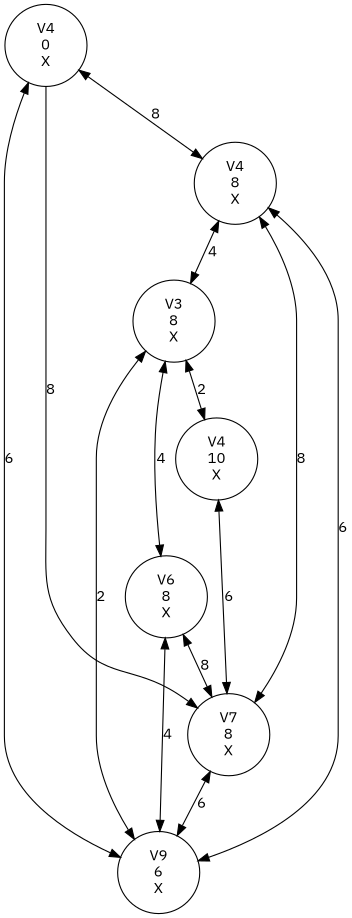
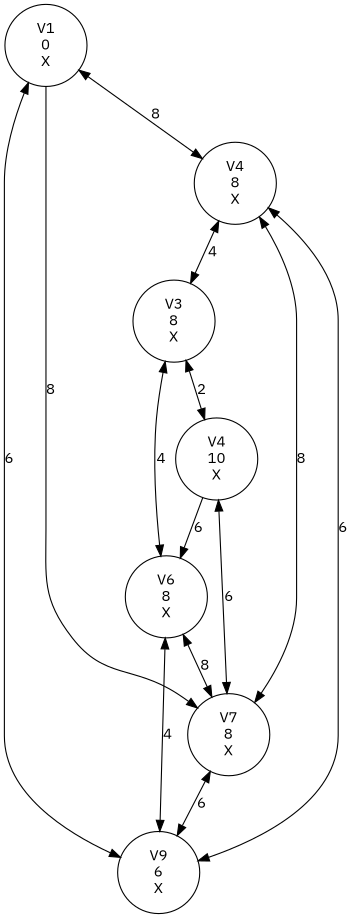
node "V4 0 X": label "V4 0 X" -> "V1 0 X"
edge "V4 10 X" -> "V6 8 X": added, label "6"
edge "V3 8 X" -- "V9 6 X": removed, label "2"
